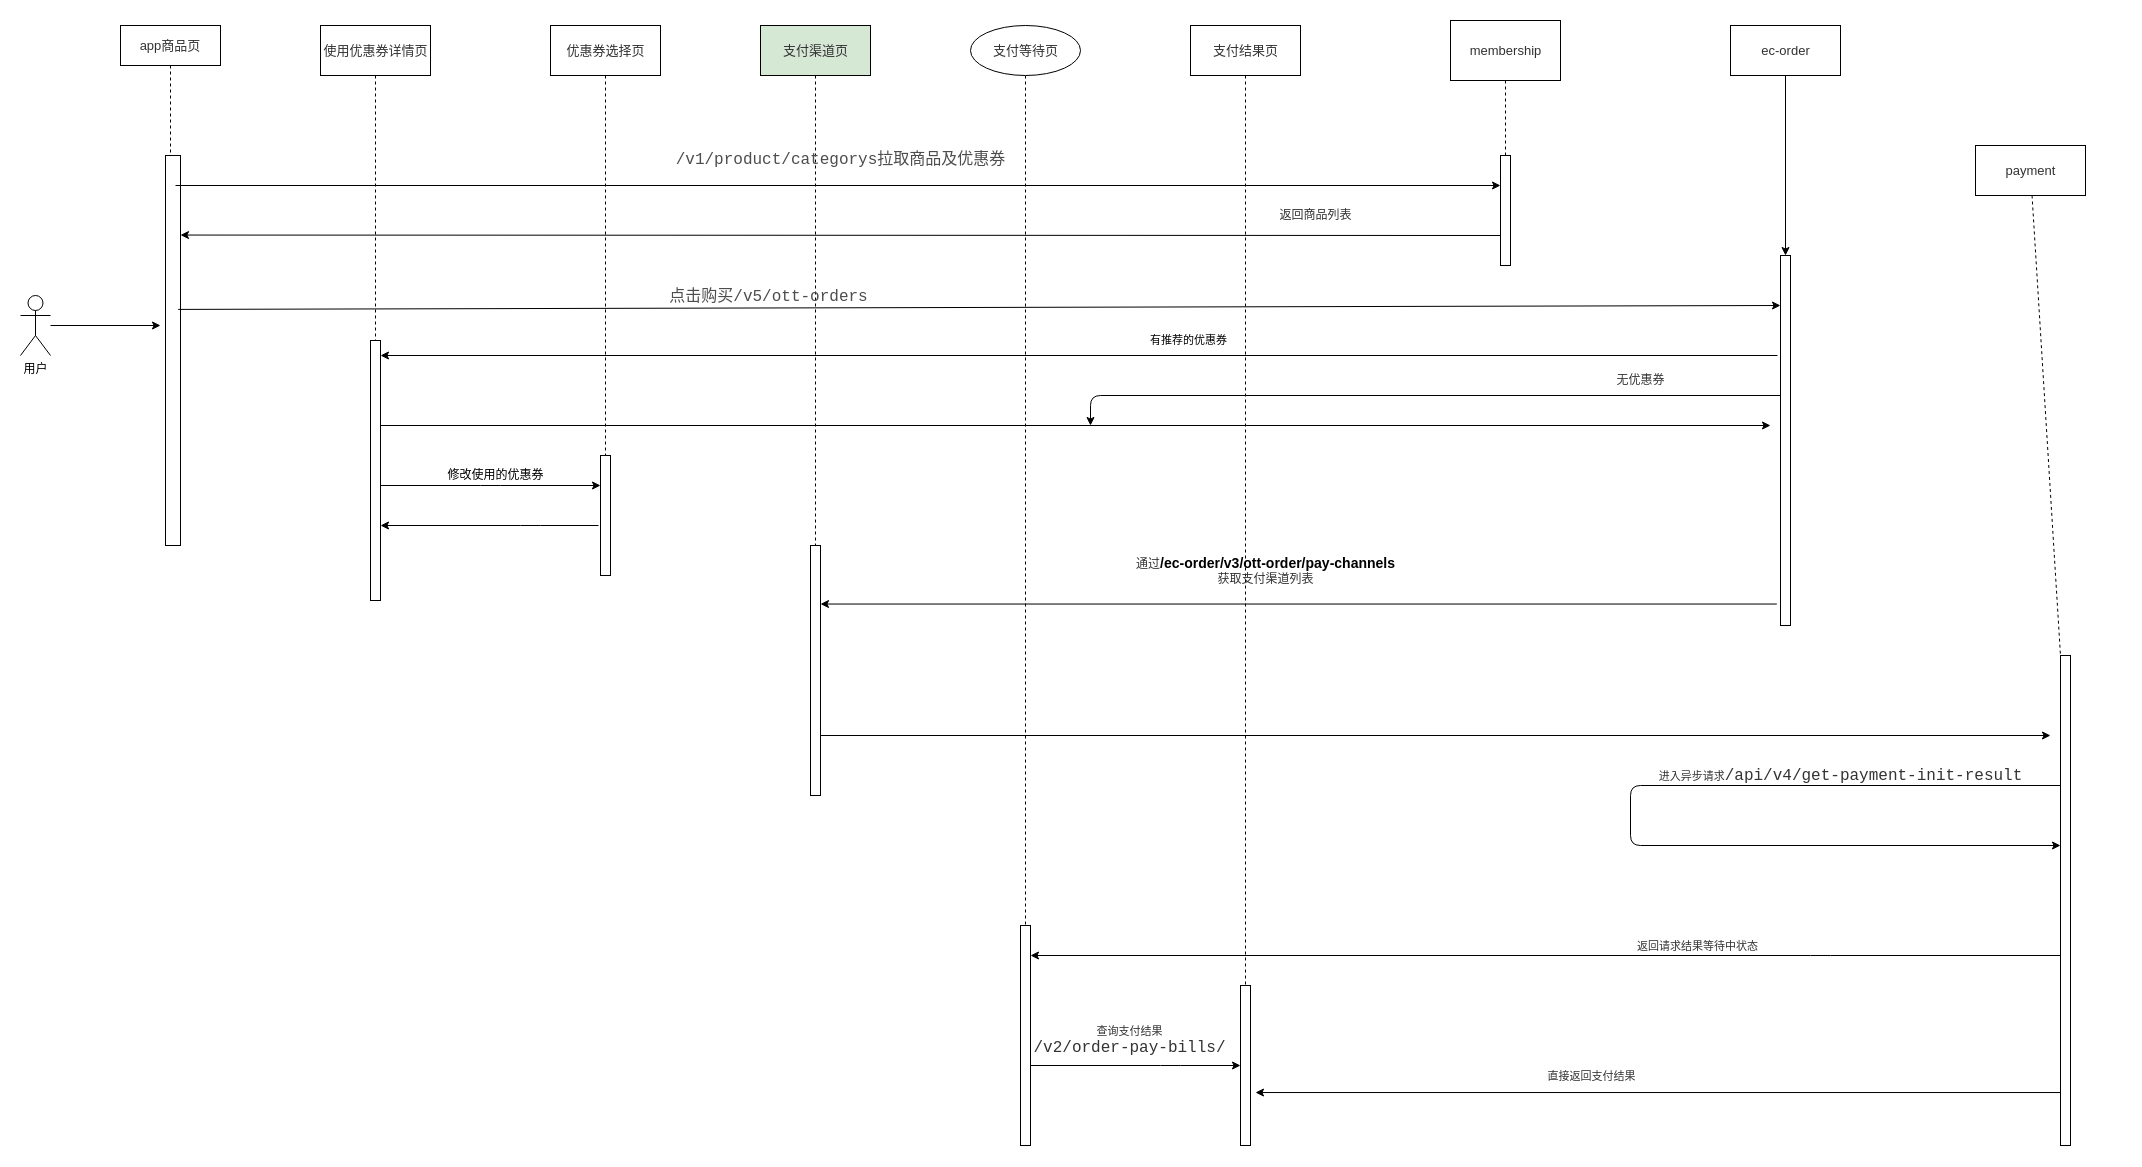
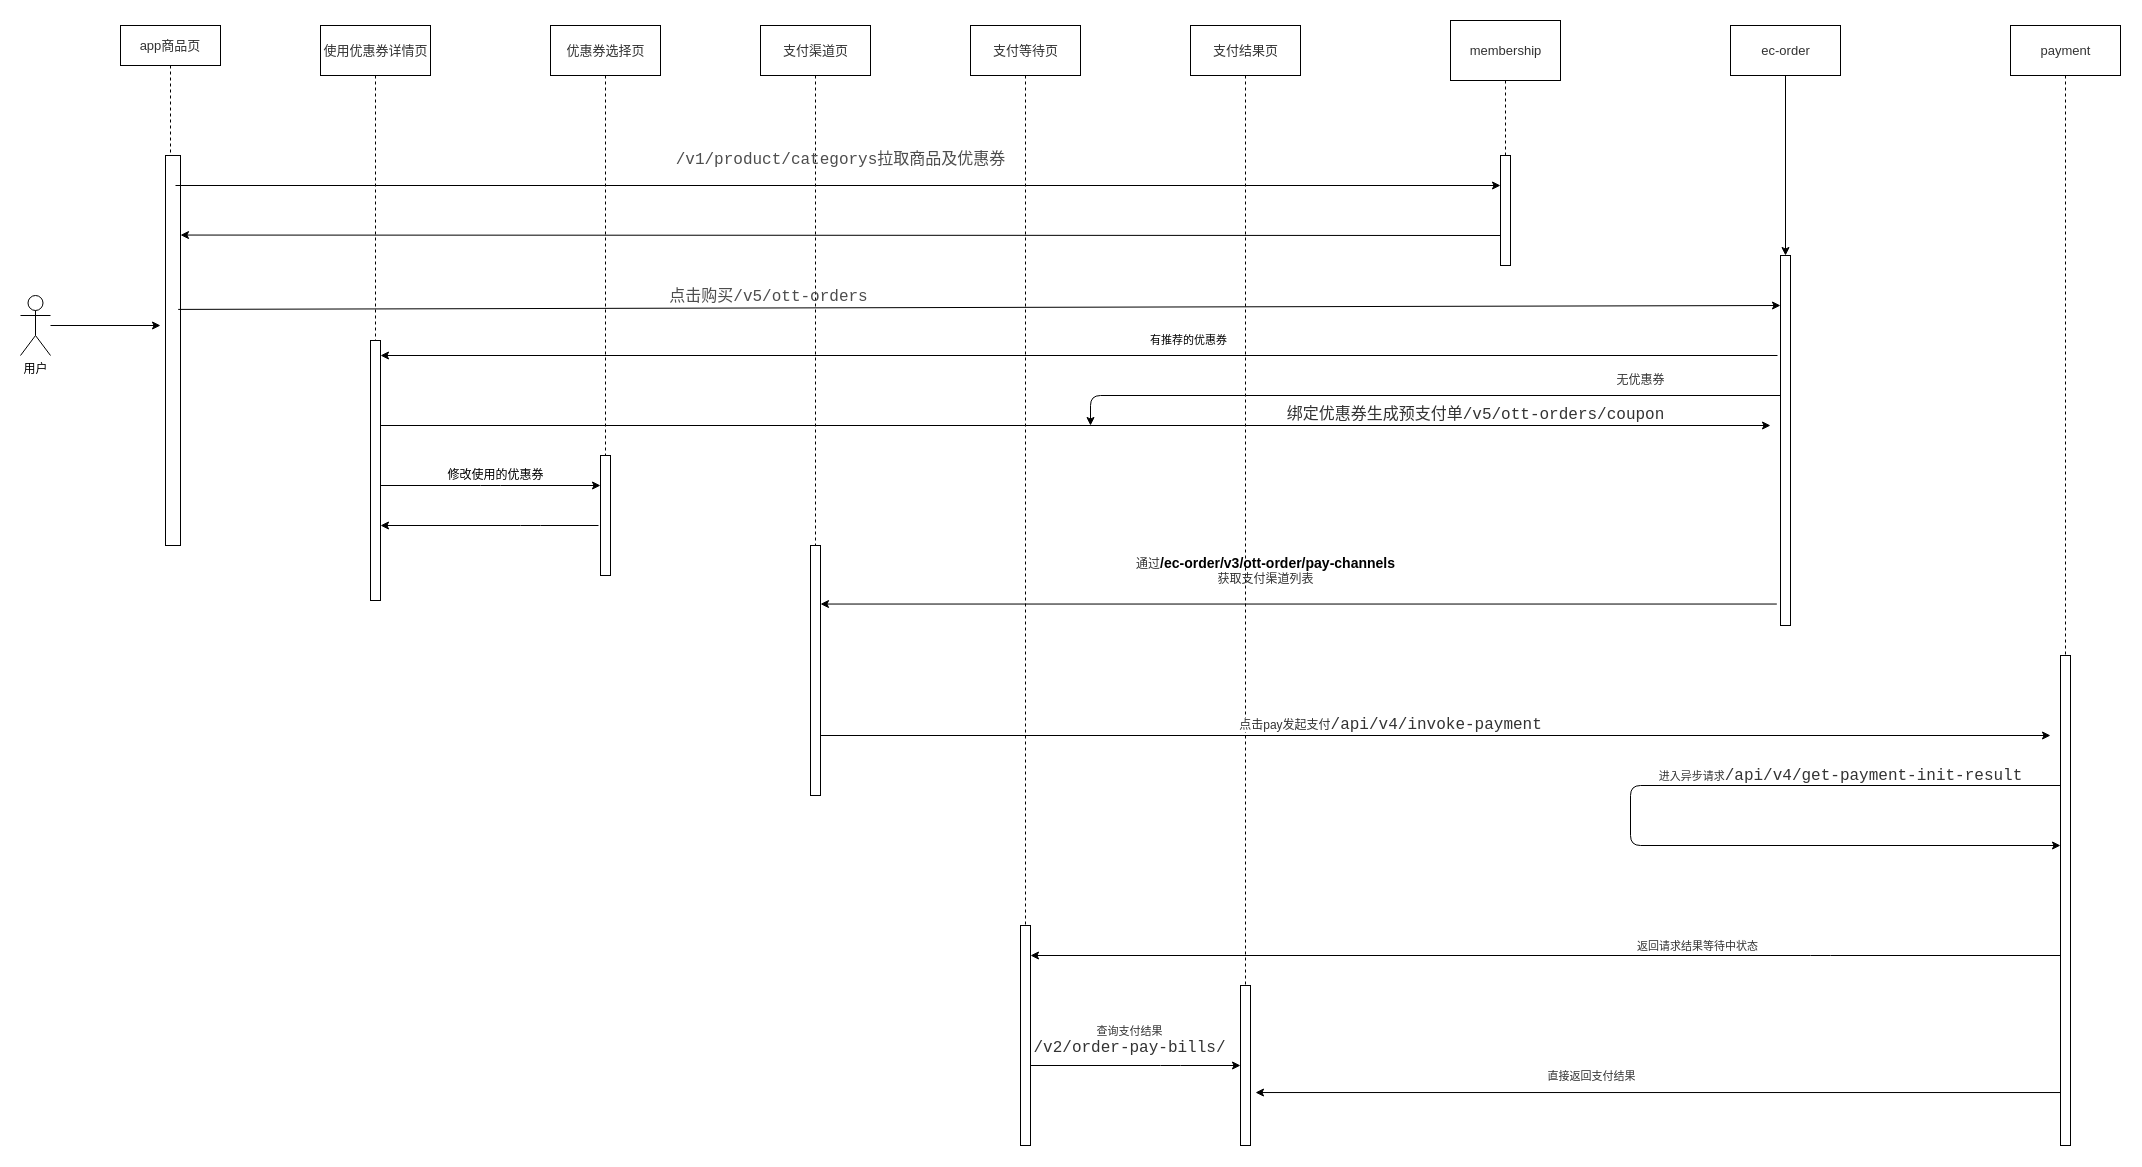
node "支付渠道页": fillcolor #d5e8d4 -> #ffffff
node "支付等待页": shape ellipse -> rectangle
node "payment": moved (2031, 171) -> (2066, 51)
node "返回商品列表": removed
node "绑定优惠券生成预支付单/v5/ott-orders/coupon": added
node "点击pay发起支付/api/v4/invoke-payment": added
